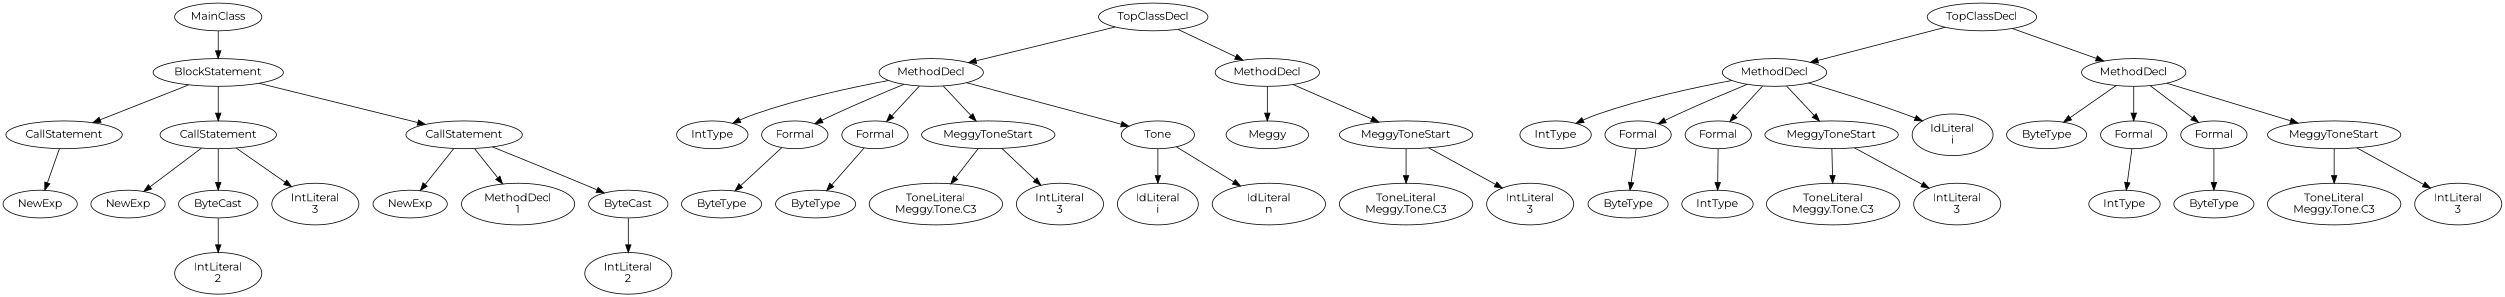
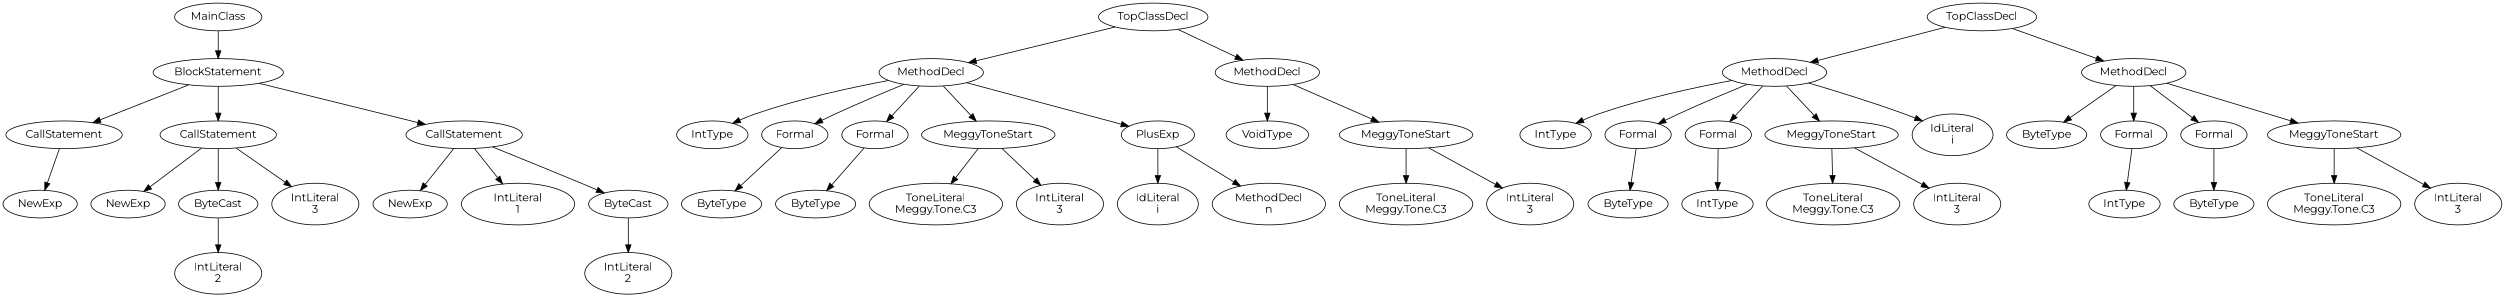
node "Tone": label "Tone" -> "PlusExp"
node "Meggy": label "Meggy" -> "VoidType"
node "MethodDecl 1": label "MethodDecl 1" -> "IntLiteral 1"
node "IdLiteral n": label "IdLiteral n" -> "MethodDecl n"
